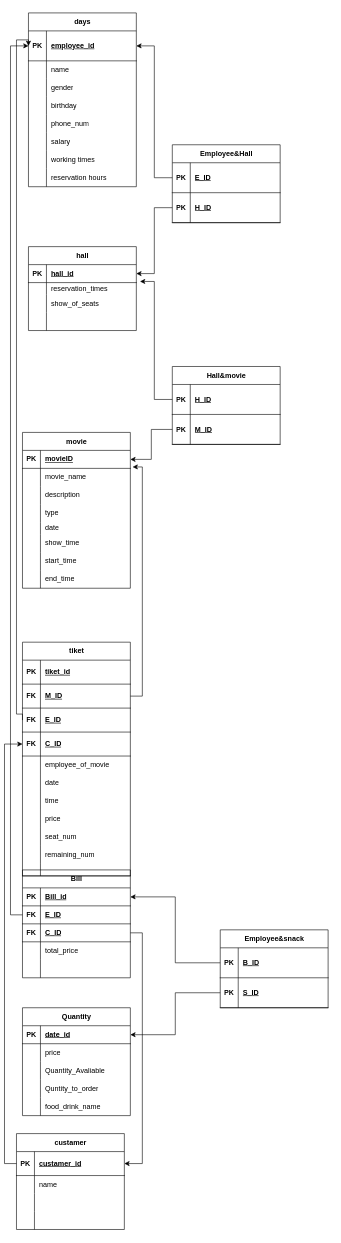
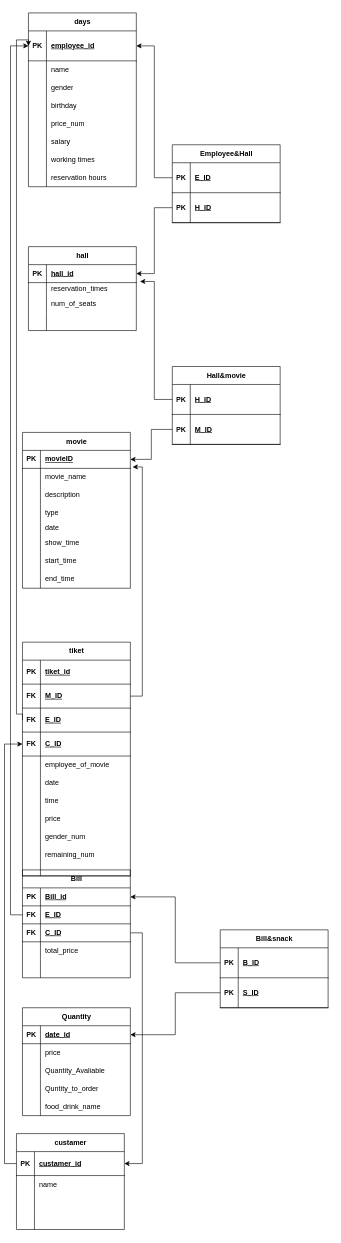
node "phone_num": label "phone_num" -> "price_num"
node "show_of_seats": label "show_of_seats" -> "num_of_seats"
node "seat_num": label "seat_num" -> "gender_num"
node "Employee&snack": label "Employee&snack" -> "Bill&snack"
